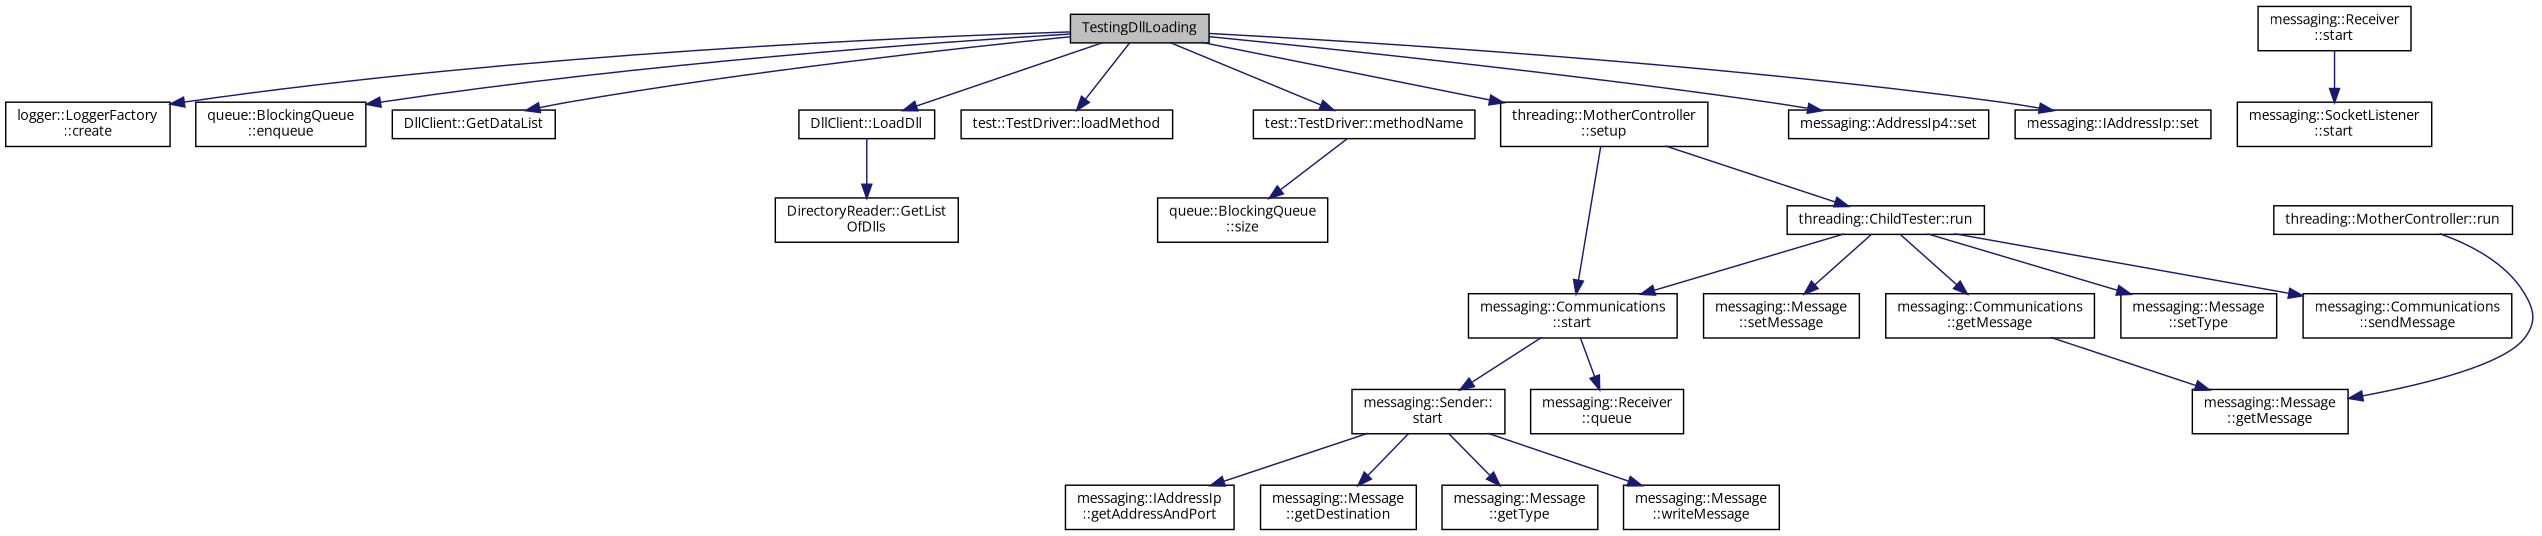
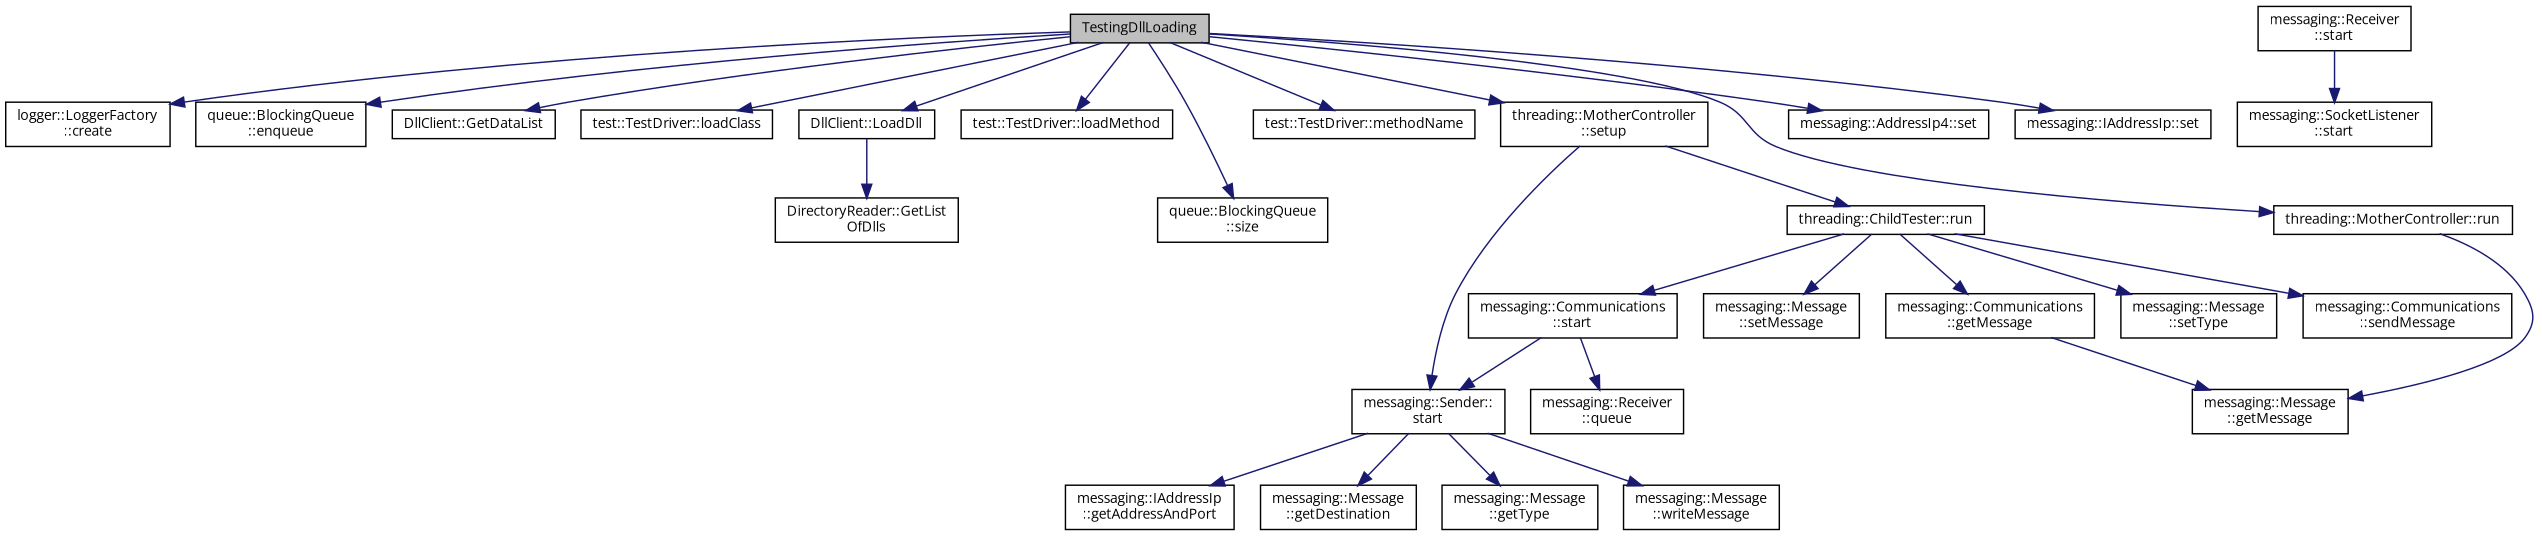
edge "TestingDllLoading" -> "threading::MotherController::run": added
node "test::TestDriver::loadClass": added
edge "test::TestDriver::methodName" -> "queue::BlockingQueue ::size": now "TestingDllLoading" -> "queue::BlockingQueue ::size"
edge "threading::MotherController ::setup" -> "messaging::Communications ::start": now "threading::MotherController ::setup" -> "messaging::Sender:: start"
